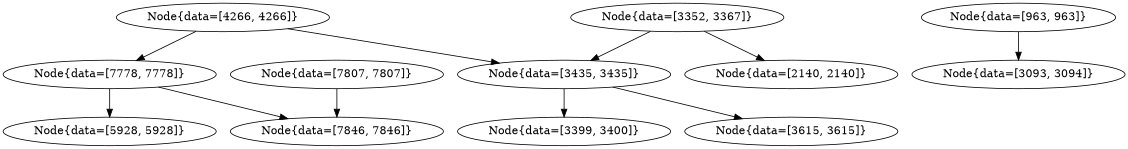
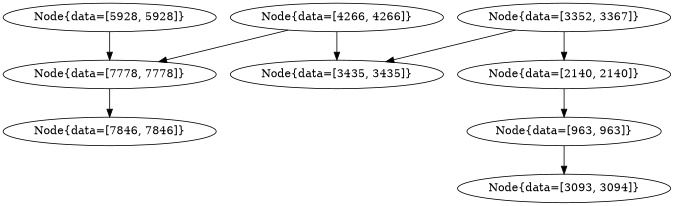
node "Node{data=[7807, 7807]}": removed
edge "Node{data=[7778, 7778]}" -> "Node{data=[5928, 5928]}": reversed
edge "Node{data=[2140, 2140]}" -> "Node{data=[963, 963]}": added
node "Node{data=[3399, 3400]}": removed
node "Node{data=[3615, 3615]}": removed
